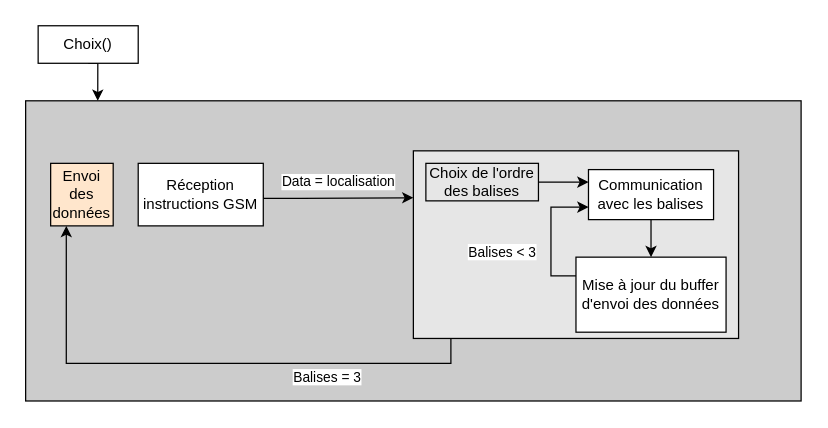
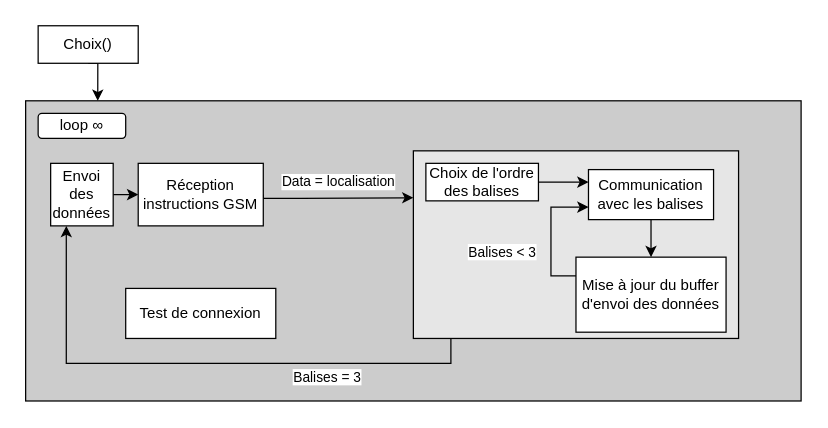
node "loop ∞": added
node "Choix de l'ordre des balises": fillcolor #e6e6e6 -> #ffffff
node "Envoi des données": fillcolor #ffe6cc -> #ffffff
edge "Envoi des données" -> "Réception instructions GSM": added
node "Test de connexion": added
